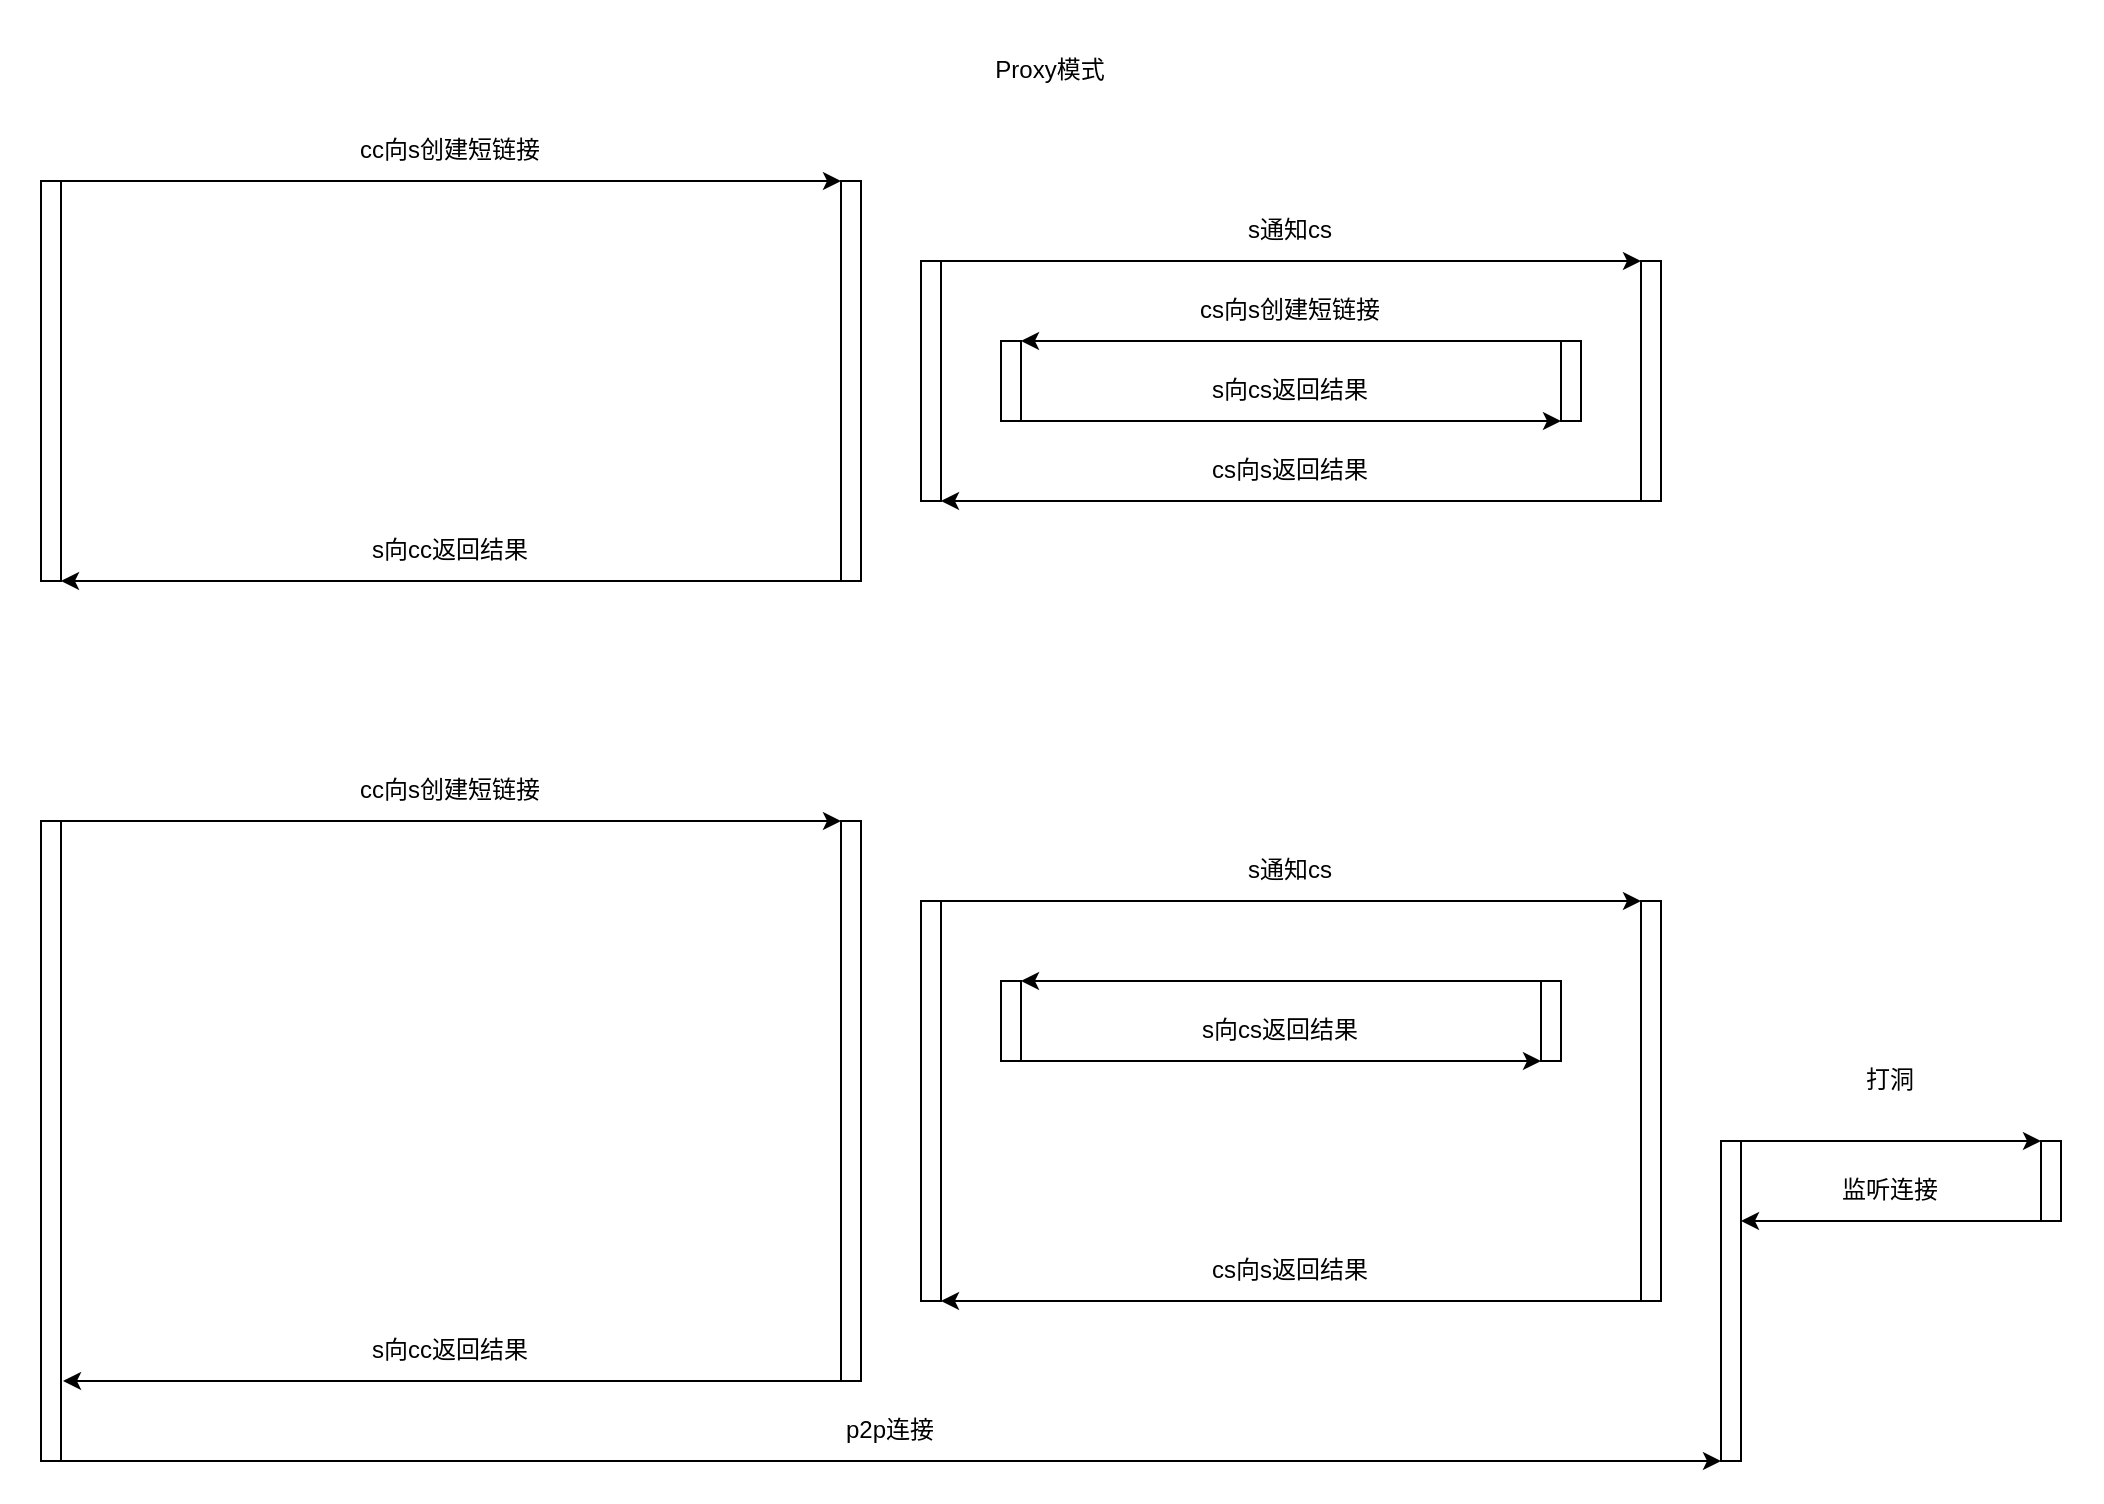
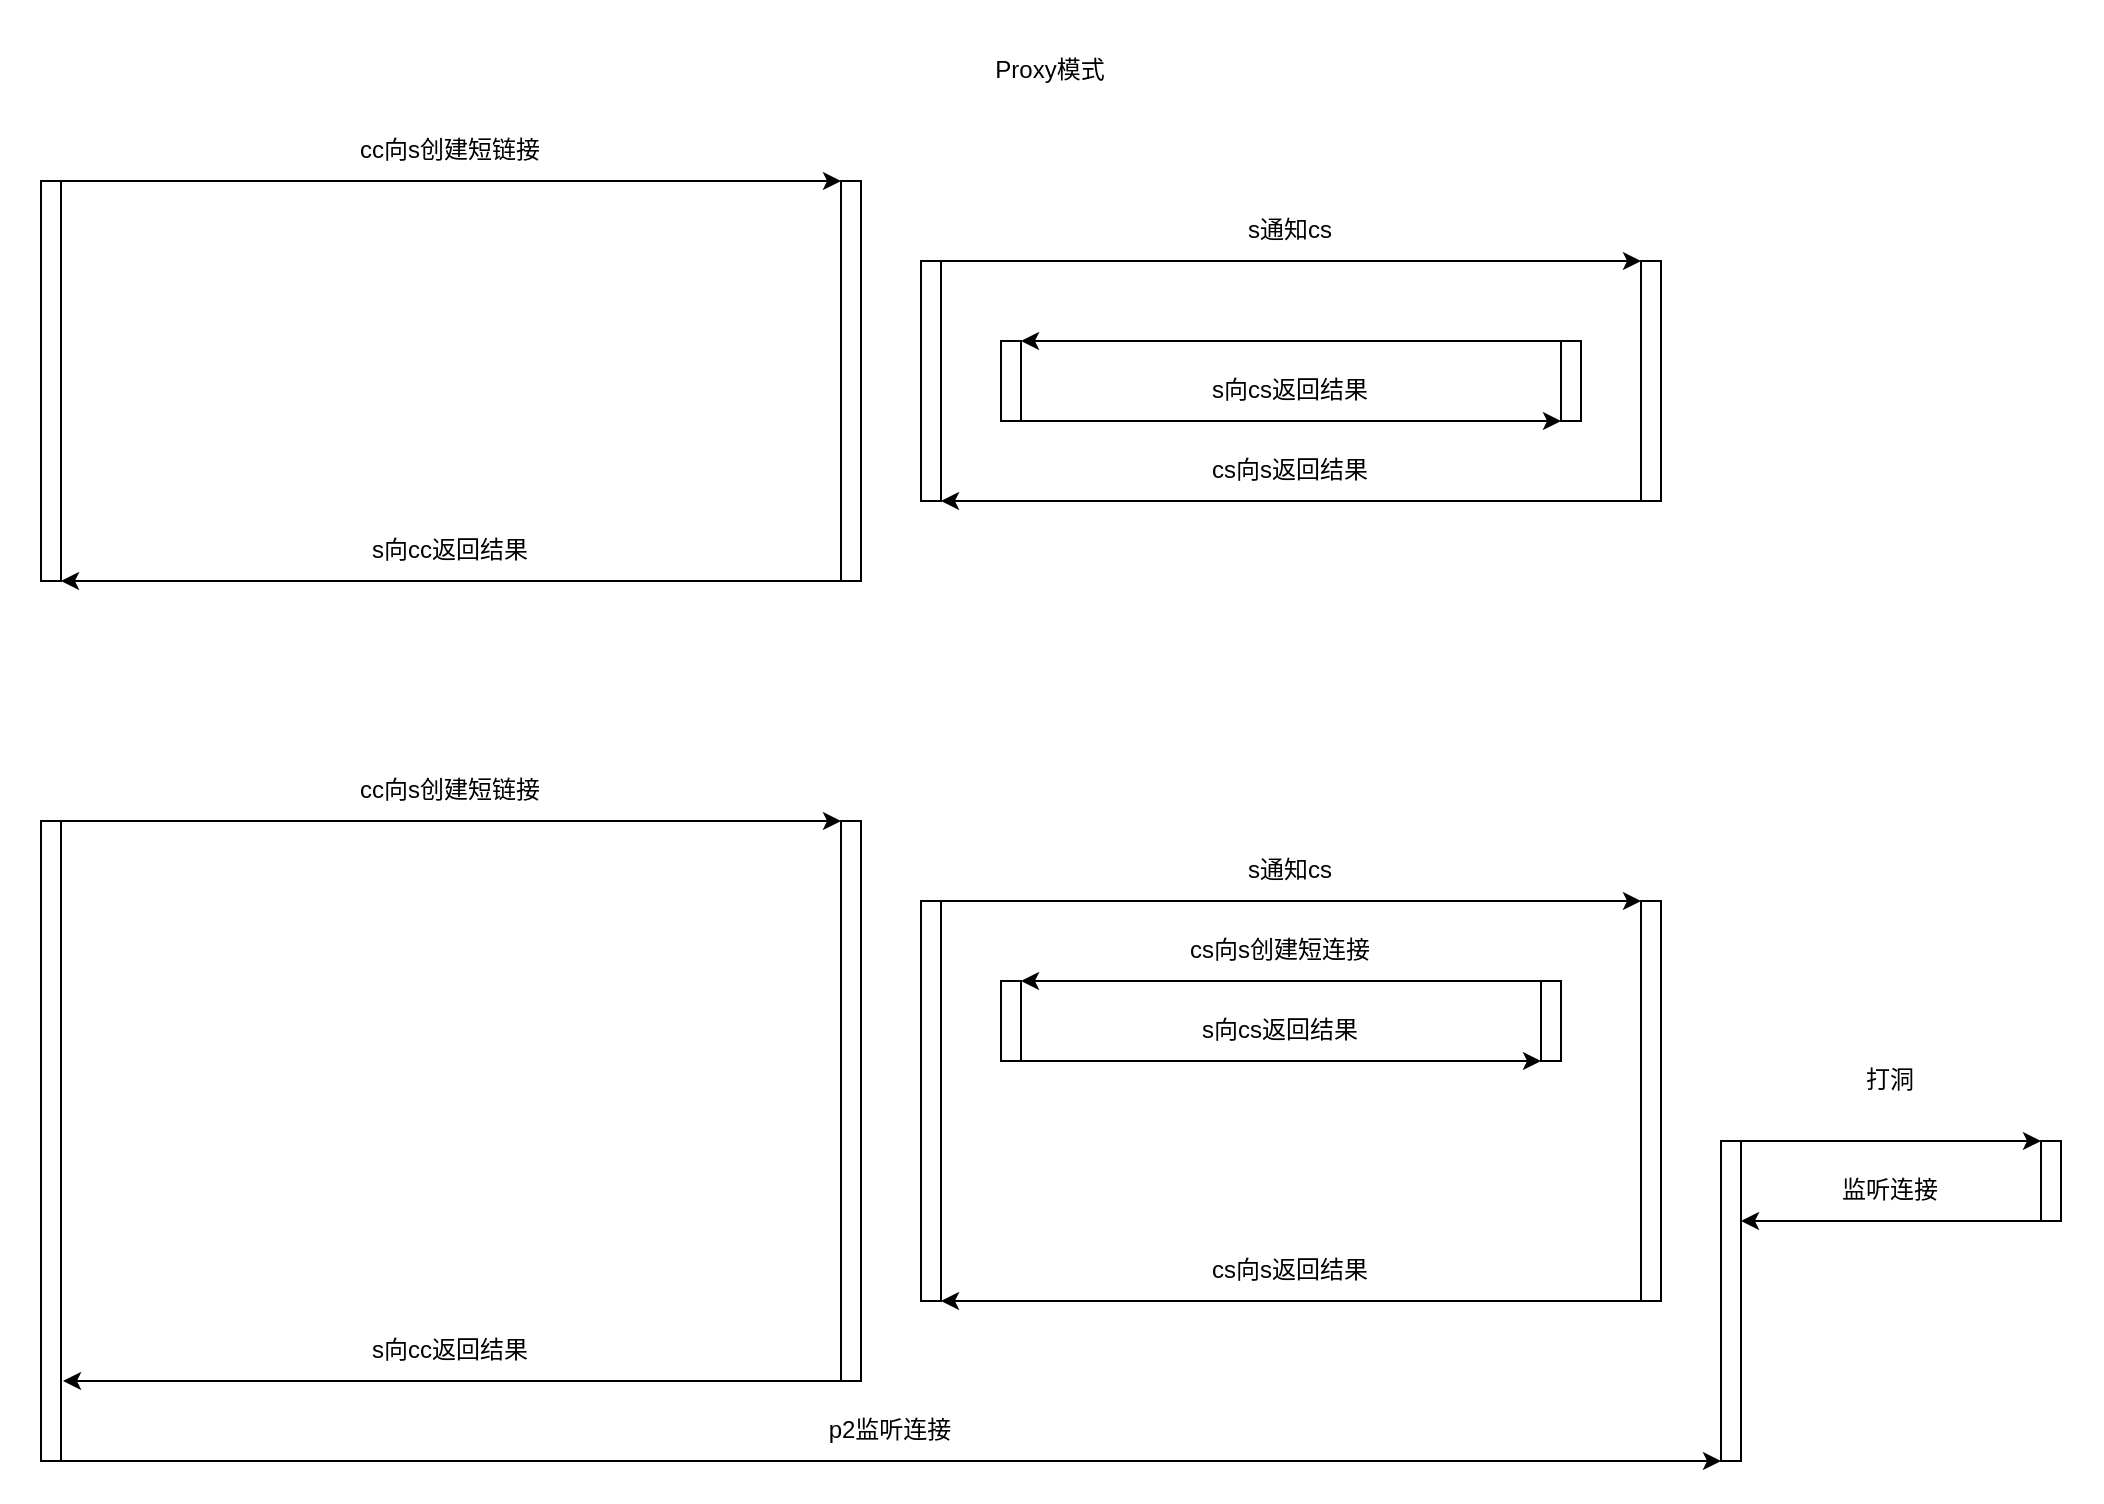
node "cs向s创建短链接": removed
node "cs向s创建短连接": added
node "p2p连接": label "p2p连接" -> "p2监听连接"
